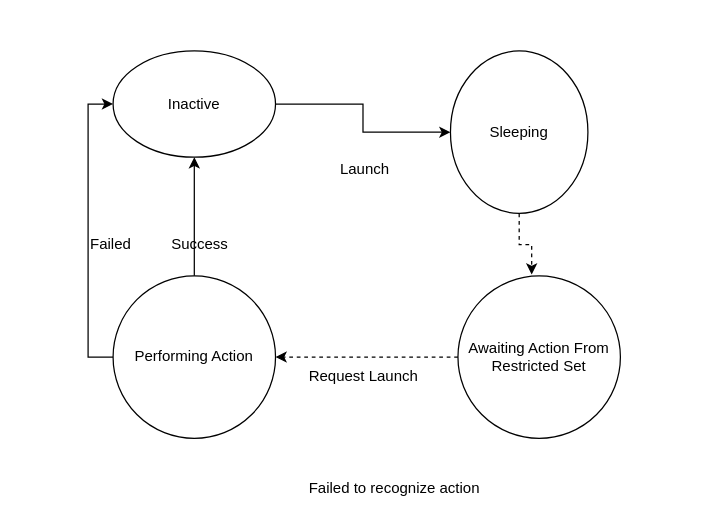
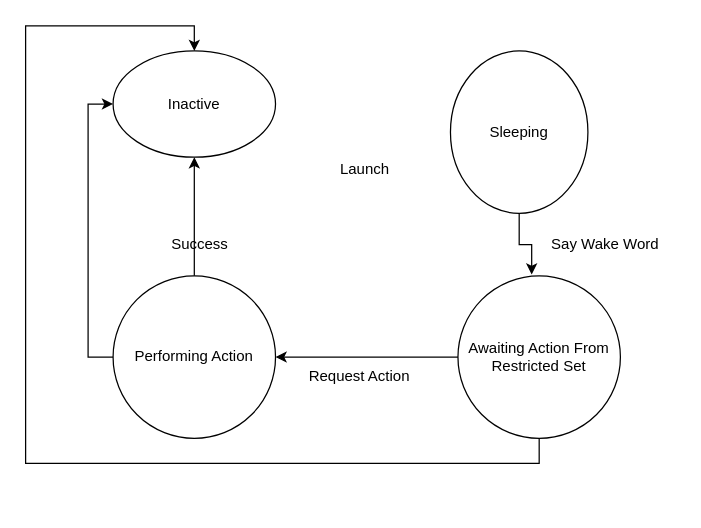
edge "Inactive" -> "Sleeping": removed
node "Failed": removed
edge "Sleeping" -> "Awaiting Action From Restricted Set": style dashed -> solid
node "Say Wake Word": added
edge "Awaiting Action From Restricted Set" -> "Performing Action": style dashed -> solid
node "Request Launch": label "Request Launch" -> "Request Action"
edge "Awaiting Action From Restricted Set" -> "Inactive": added
node "Failed to recognize action": removed
